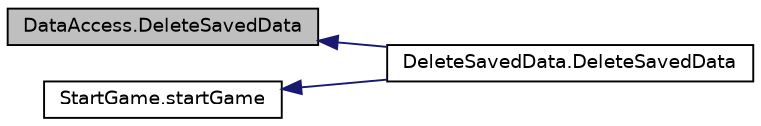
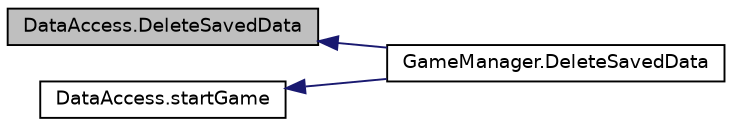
node "DeleteSavedData.DeleteSavedData": label "DeleteSavedData.DeleteSavedData" -> "GameManager.DeleteSavedData"
node "StartGame.startGame": label "StartGame.startGame" -> "DataAccess.startGame"
